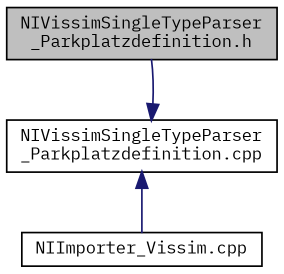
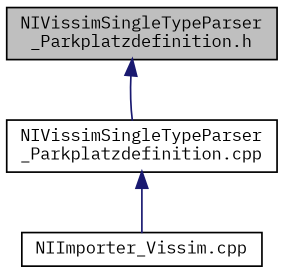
edge "NIVissimSingleTypeParser _Parkplatzdefinition.h" -> "NIVissimSingleTypeParser _Parkplatzdefinition.cpp": reversed
